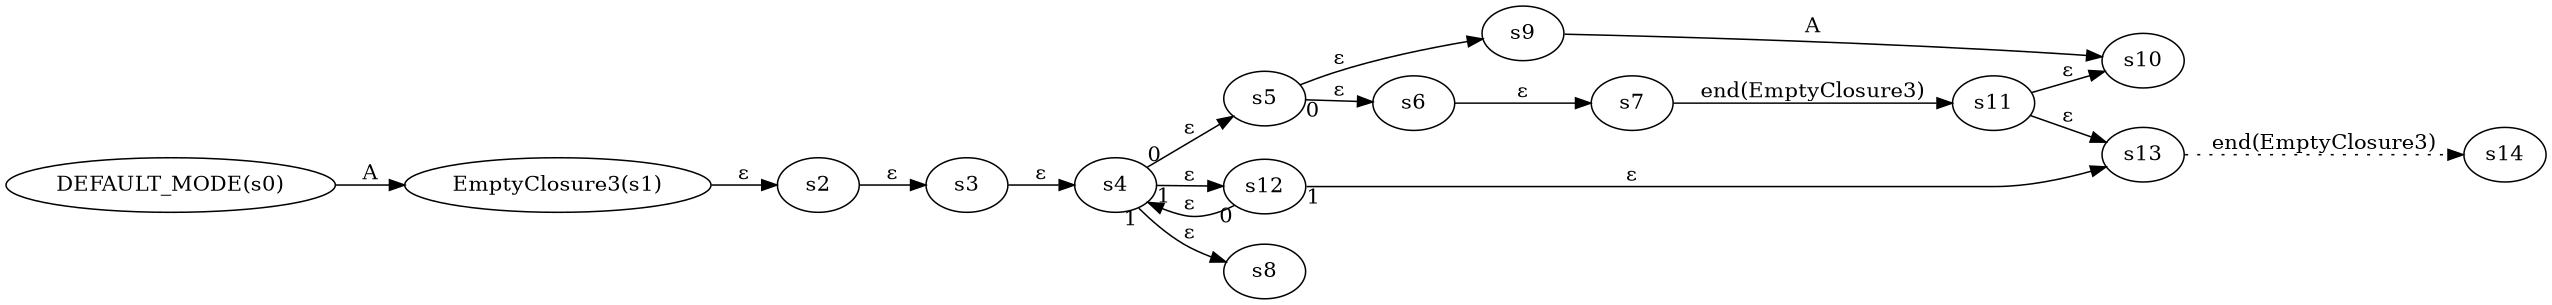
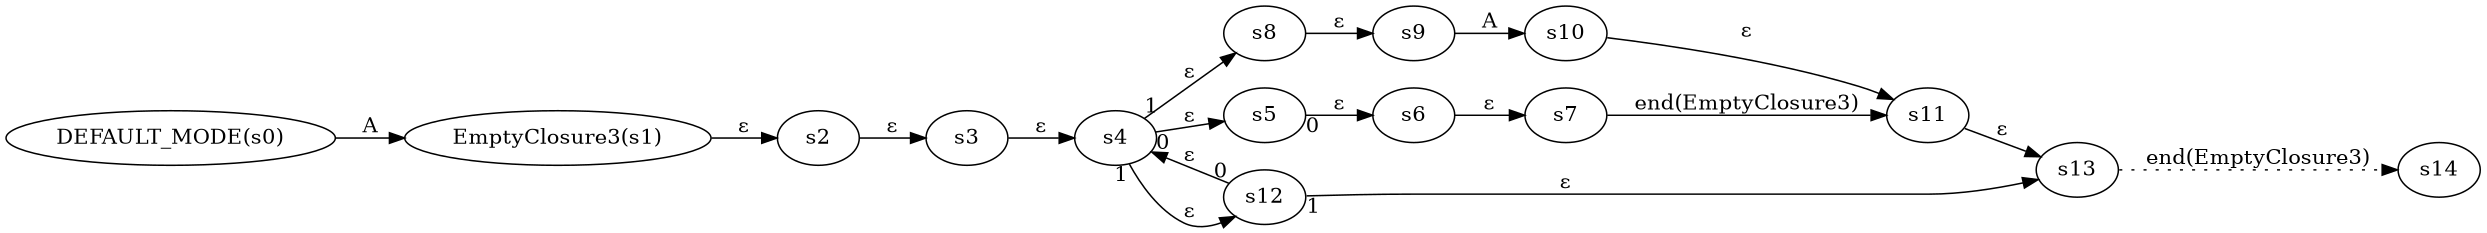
edge "s5" -> "s9": now "s8" -> "s9"
edge "s11" -> "s10": reversed
